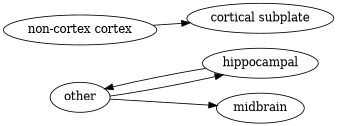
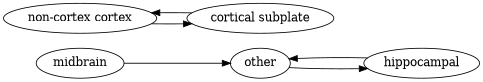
edge "cortical subplate" -> "non-cortex cortex": added
edge "other" -> "midbrain": reversed
